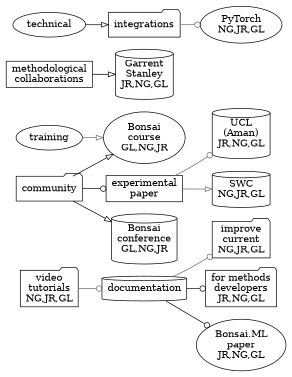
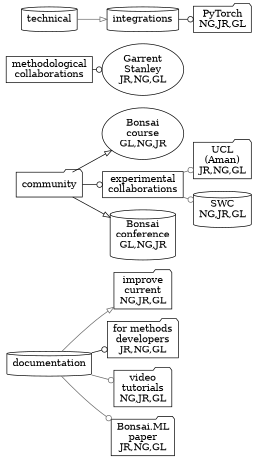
node "technical": shape ellipse -> cylinder
edge "technical" -> "integrations": color black -> gray40
node "integrations": shape folder -> cylinder
edge "integrations" -> "PyTorch NG,JR,GL": color gray40 -> black
node "PyTorch NG,JR,GL": shape ellipse -> folder
edge "methodological" -> "Garrent Stanley JR,NG,GL": arrowhead onormal -> odot
node "Garrent Stanley JR,NG,GL": shape cylinder -> ellipse
node "UCL (Aman) JR,NG,GL": shape cylinder -> folder
node "training": removed
edge "experimental" -> "SWC NG,JR,GL": arrowhead onormal -> odot
node "experimental": text "paper" -> "collaborations"
edge "documentation" -> "improve current NG,JR,GL": arrowhead odot -> onormal
edge "video tutorials NG,JR,GL" -> "documentation": reversed
edge "documentation" -> "Bonsai.ML paper JR,NG,GL": color black -> gray40
node "Bonsai.ML paper JR,NG,GL": shape ellipse -> folder
